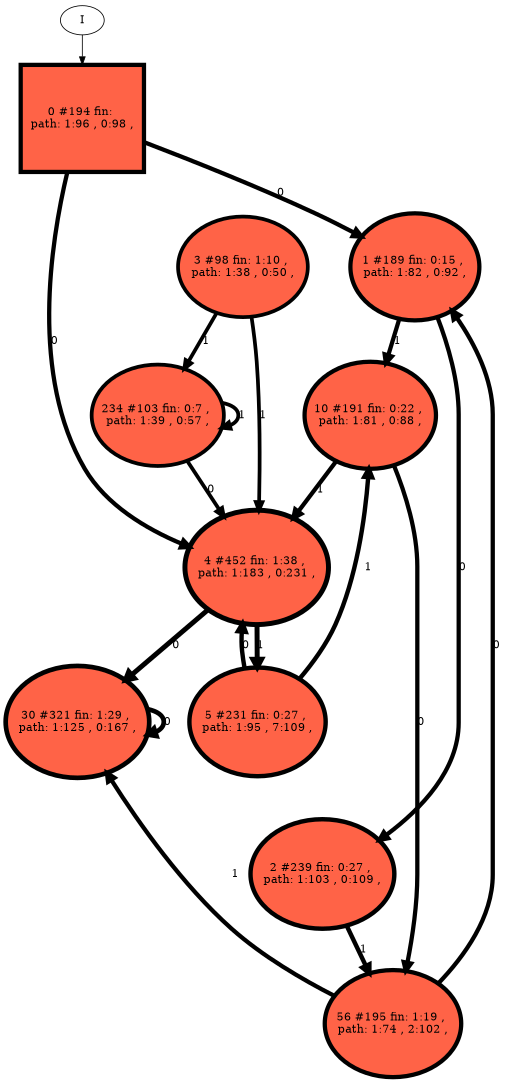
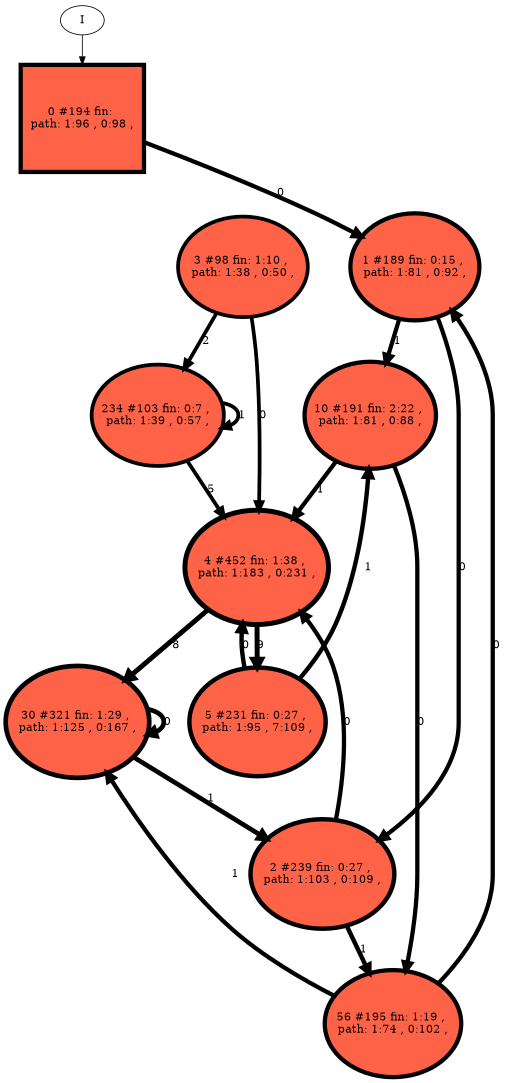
node "1 #189 fin: 0:15 , path: 1:82 , 0:92 ,": label "1 #189 fin: 0:15 , path: 1:82 , 0:92 ," -> "1 #189 fin: 0:15 , path: 1:81 , 0:92 ,"
edge "3 #98 fin: 1:10 , path: 1:38 , 0:50 ," -> "234 #103 fin: 0:7 , path: 1:39 , 0:57 ,": label "1 " -> "2 "
edge "0 #194 fin: path: 1:96 , 0:98 ," -> "4 #452 fin: 1:38 , path: 1:183 , 0:231 ,": now "2 #239 fin: 0:27 , path: 1:103 , 0:109 ," -> "4 #452 fin: 1:38 , path: 1:183 , 0:231 ,"
edge "3 #98 fin: 1:10 , path: 1:38 , 0:50 ," -> "4 #452 fin: 1:38 , path: 1:183 , 0:231 ,": label "1 " -> "0 "
node "10 #191 fin: 0:22 , path: 1:81 , 0:88 ,": label "10 #191 fin: 0:22 , path: 1:81 , 0:88 ," -> "10 #191 fin: 2:22 , path: 1:81 , 0:88 ,"
edge "234 #103 fin: 0:7 , path: 1:39 , 0:57 ," -> "4 #452 fin: 1:38 , path: 1:183 , 0:231 ,": label "0 " -> "5 "
edge "4 #452 fin: 1:38 , path: 1:183 , 0:231 ," -> "30 #321 fin: 1:29 , path: 1:125 , 0:167 ,": label "0 " -> "8 "
edge "4 #452 fin: 1:38 , path: 1:183 , 0:231 ," -> "5 #231 fin: 0:27 , path: 1:95 , 7:109 ,": label "1 " -> "9 "
edge "30 #321 fin: 1:29 , path: 1:125 , 0:167 ," -> "2 #239 fin: 0:27 , path: 1:103 , 0:109 ,": added, label "1"
node "56 #195 fin: 1:19 , path: 1:74 , 2:102 ,": label "56 #195 fin: 1:19 , path: 1:74 , 2:102 ," -> "56 #195 fin: 1:19 , path: 1:74 , 0:102 ,"
